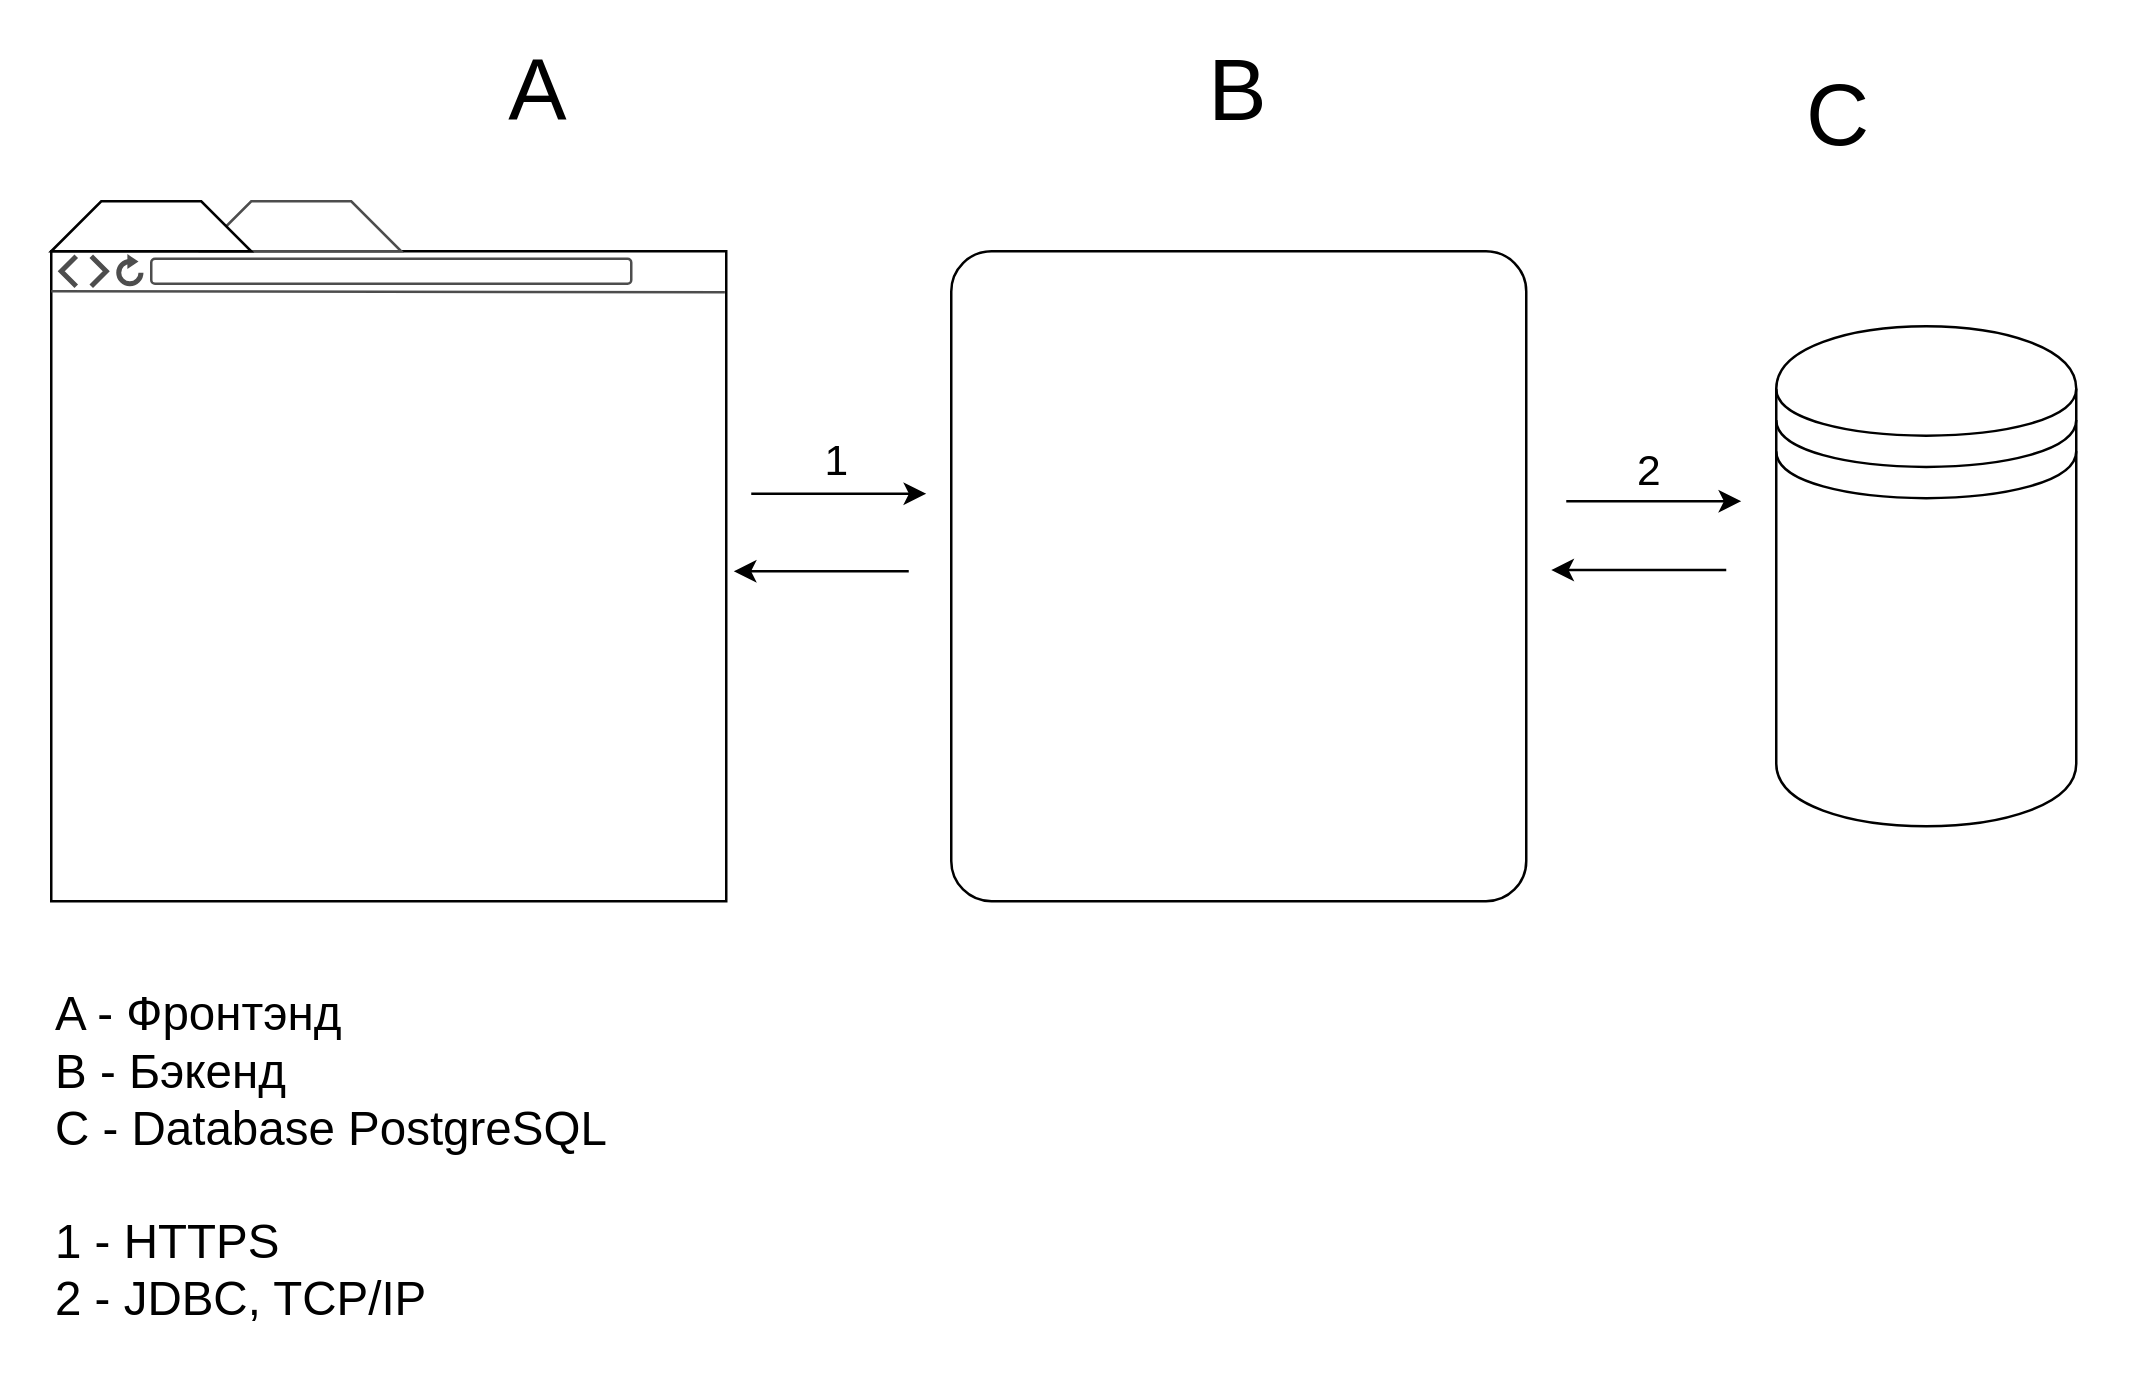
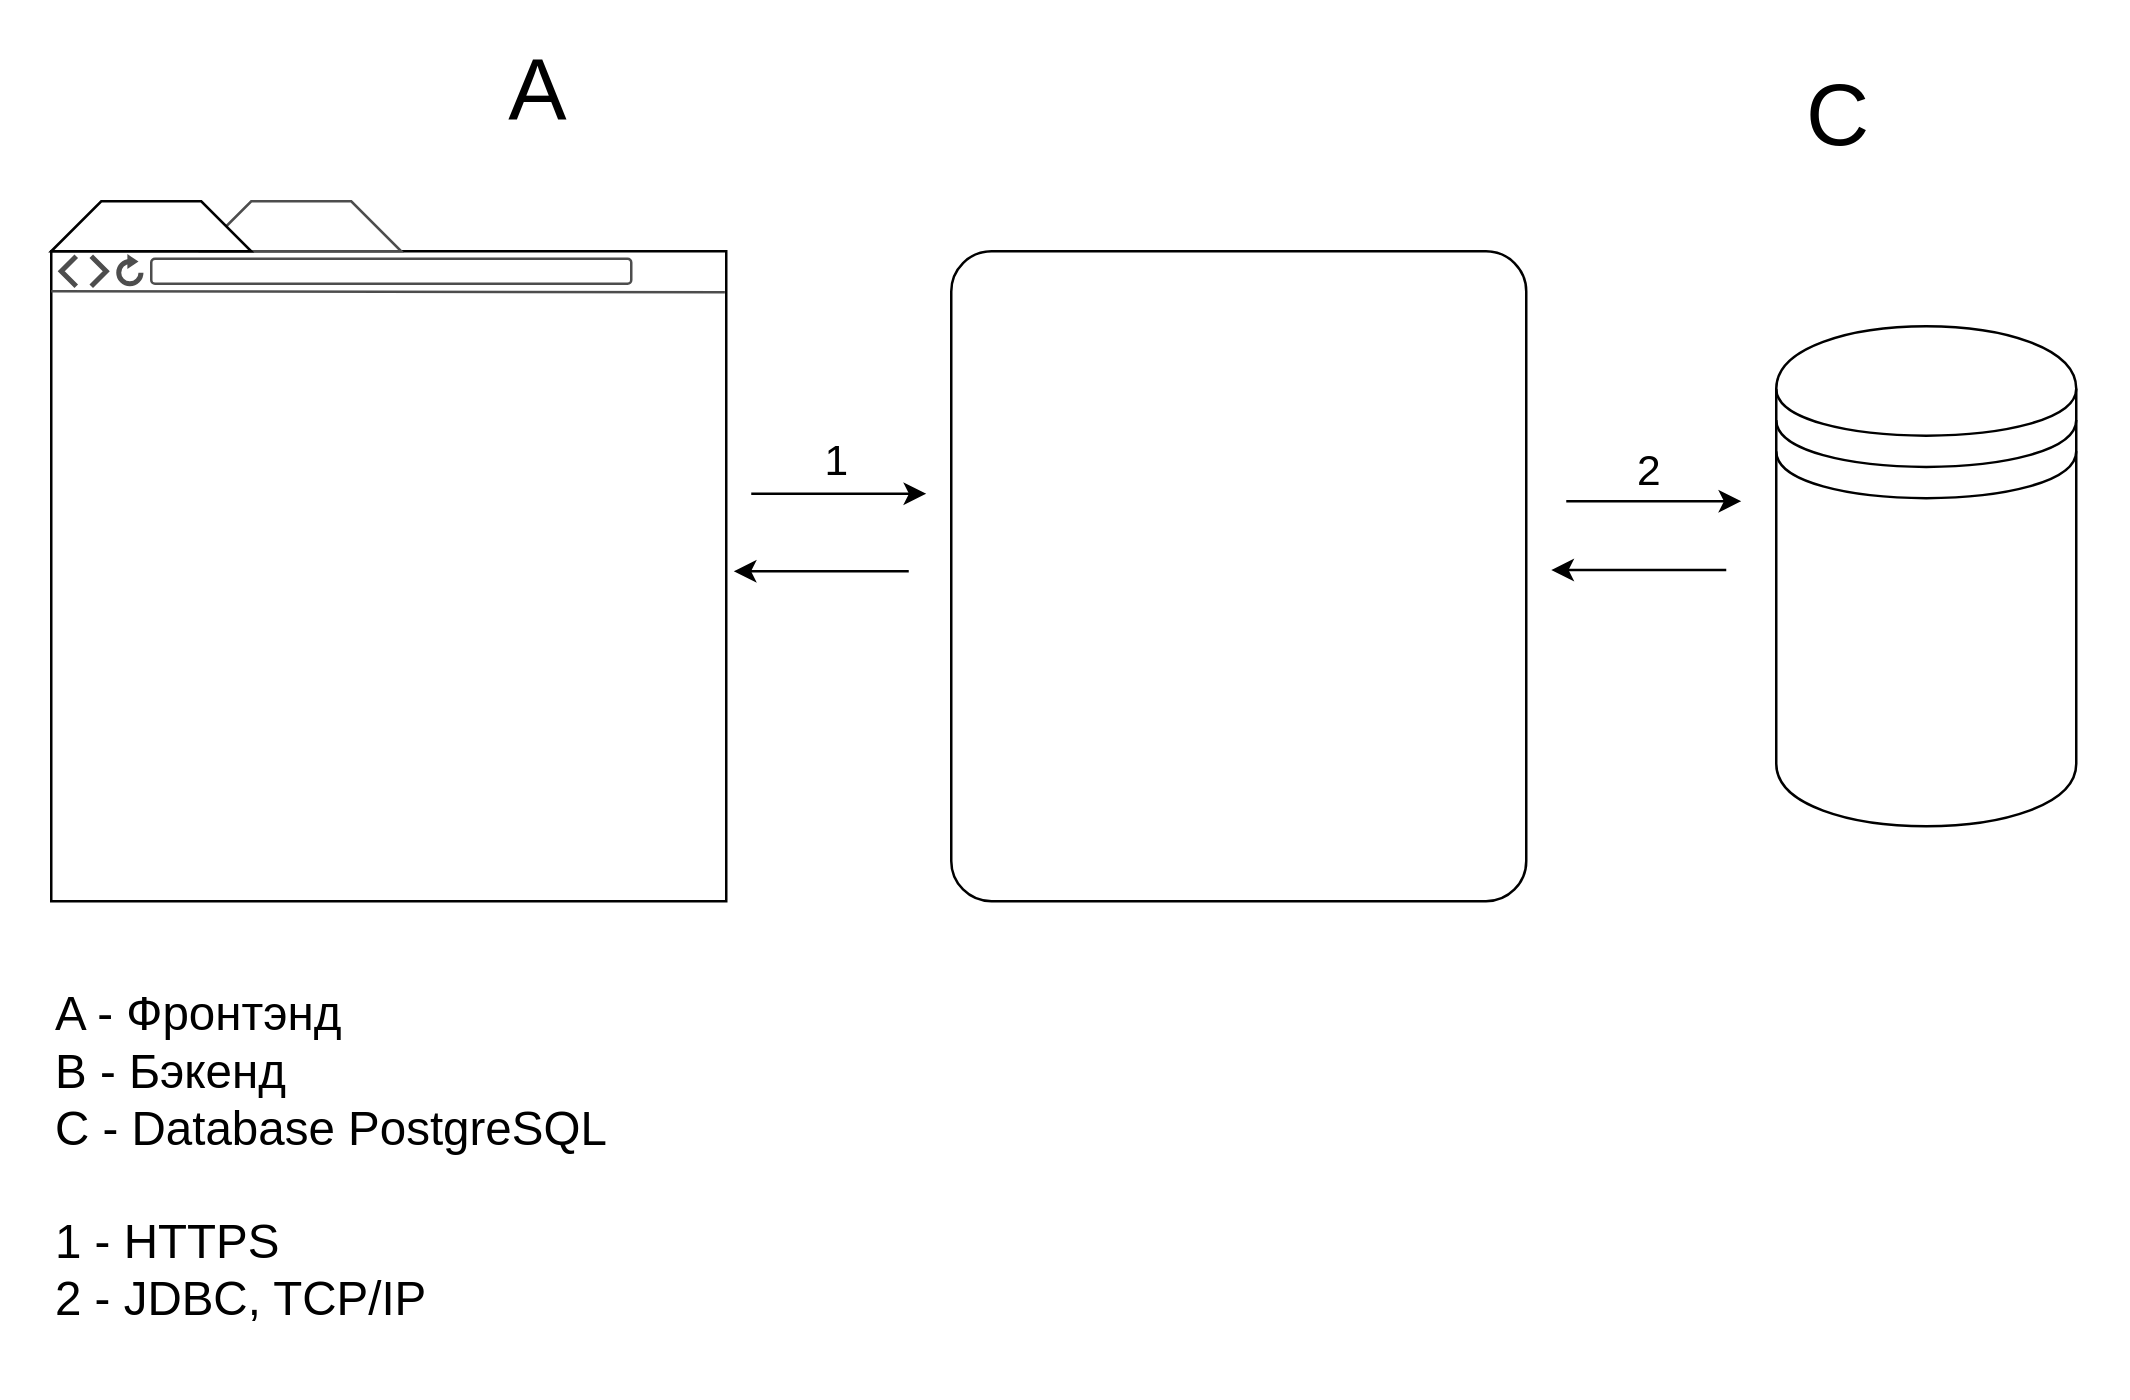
node "B": removed
